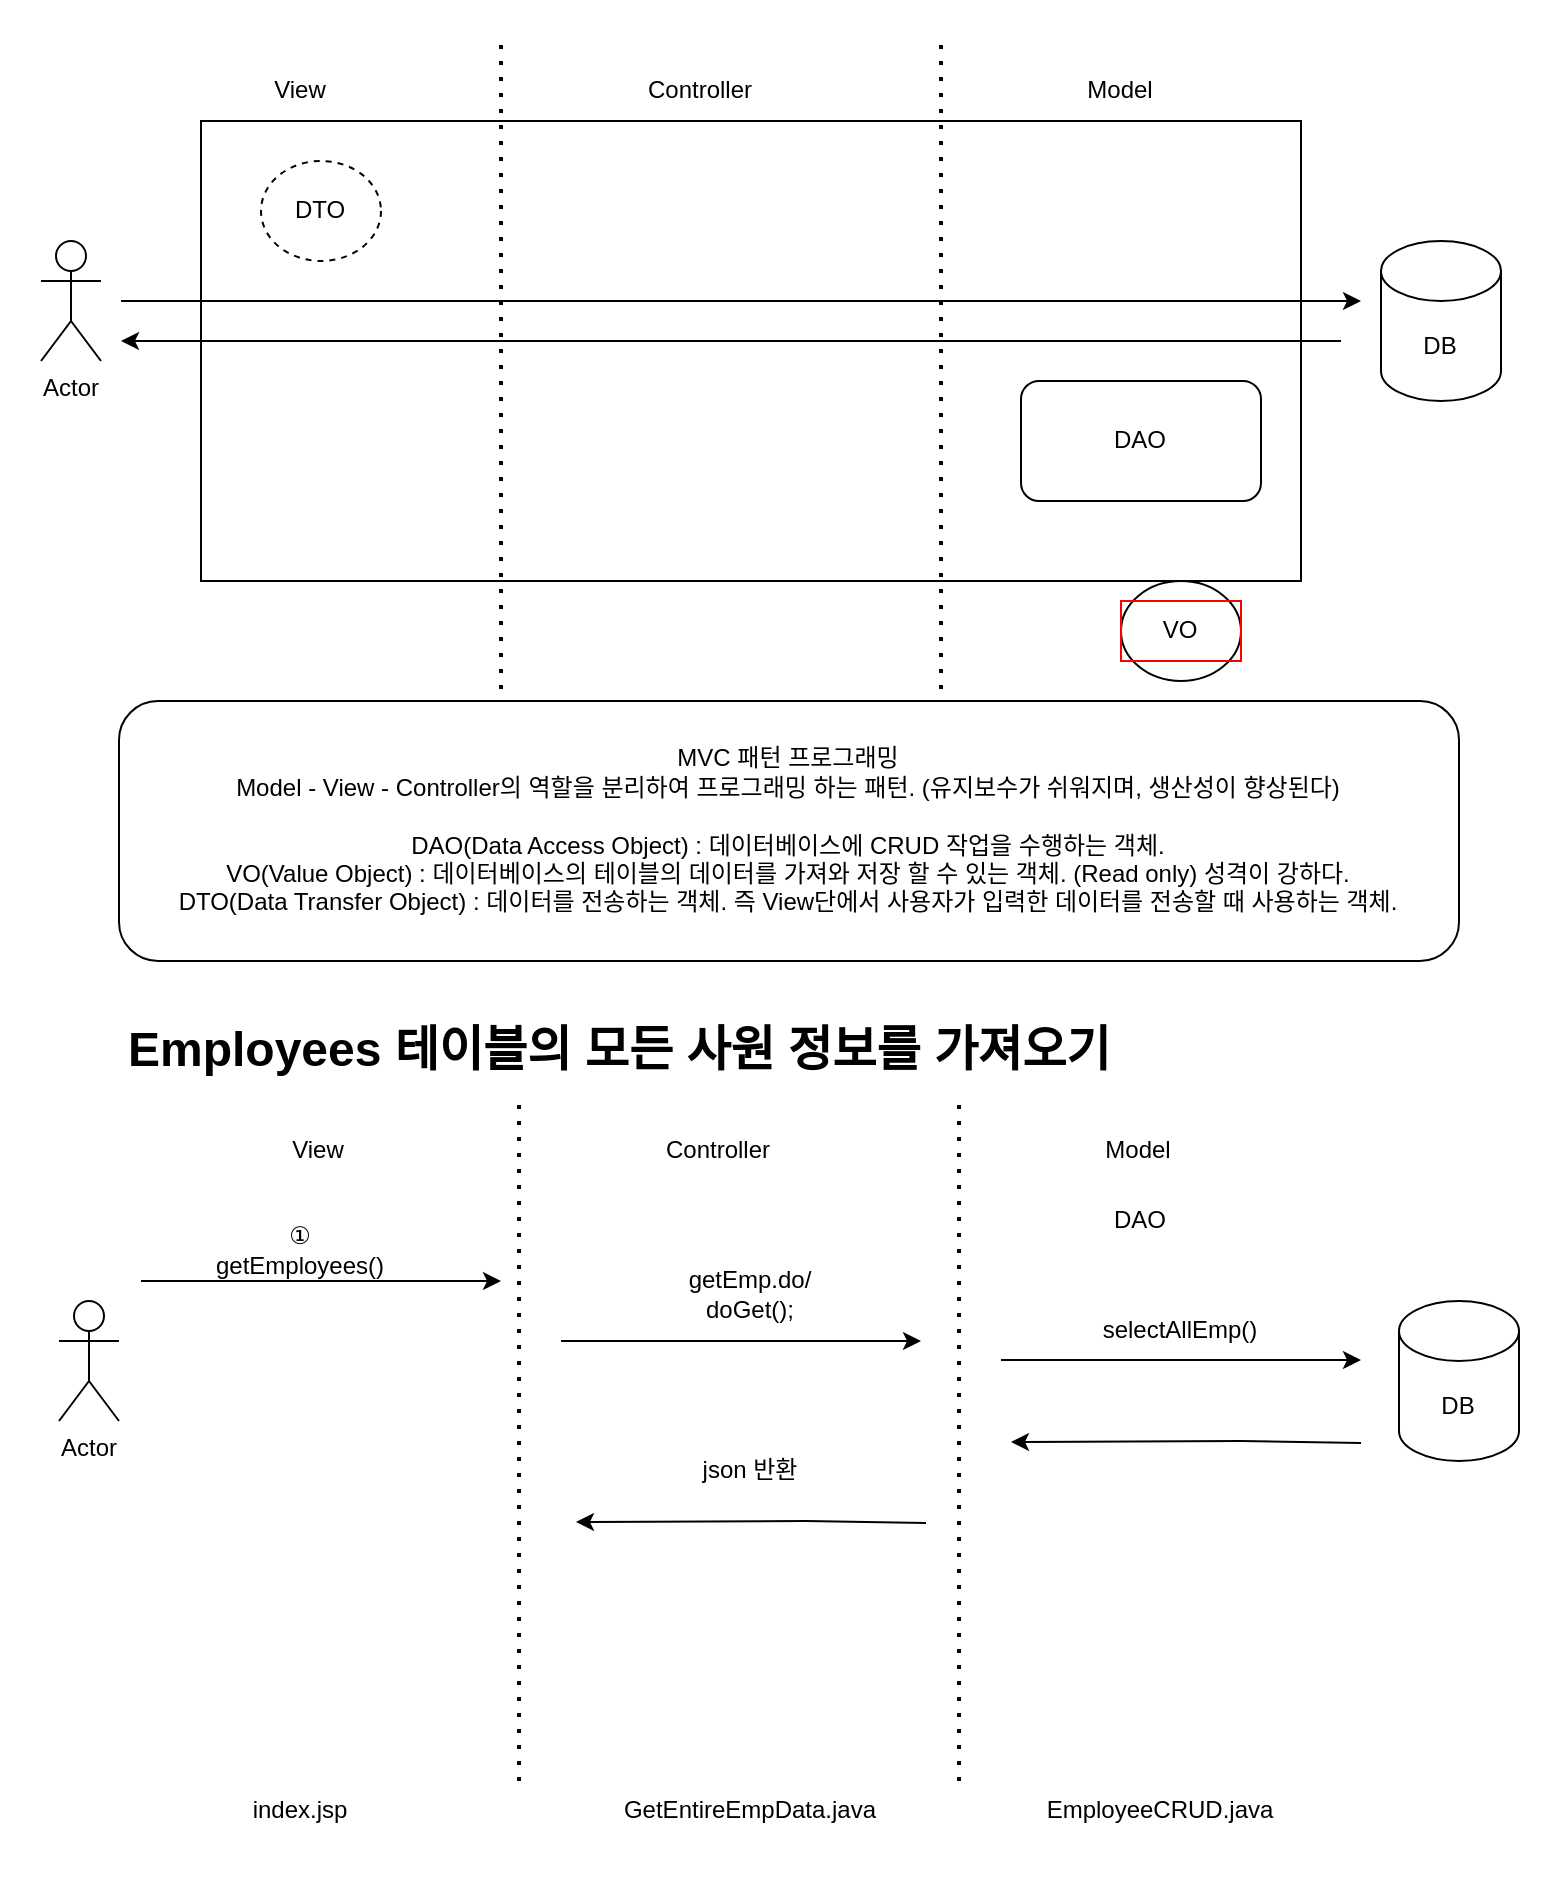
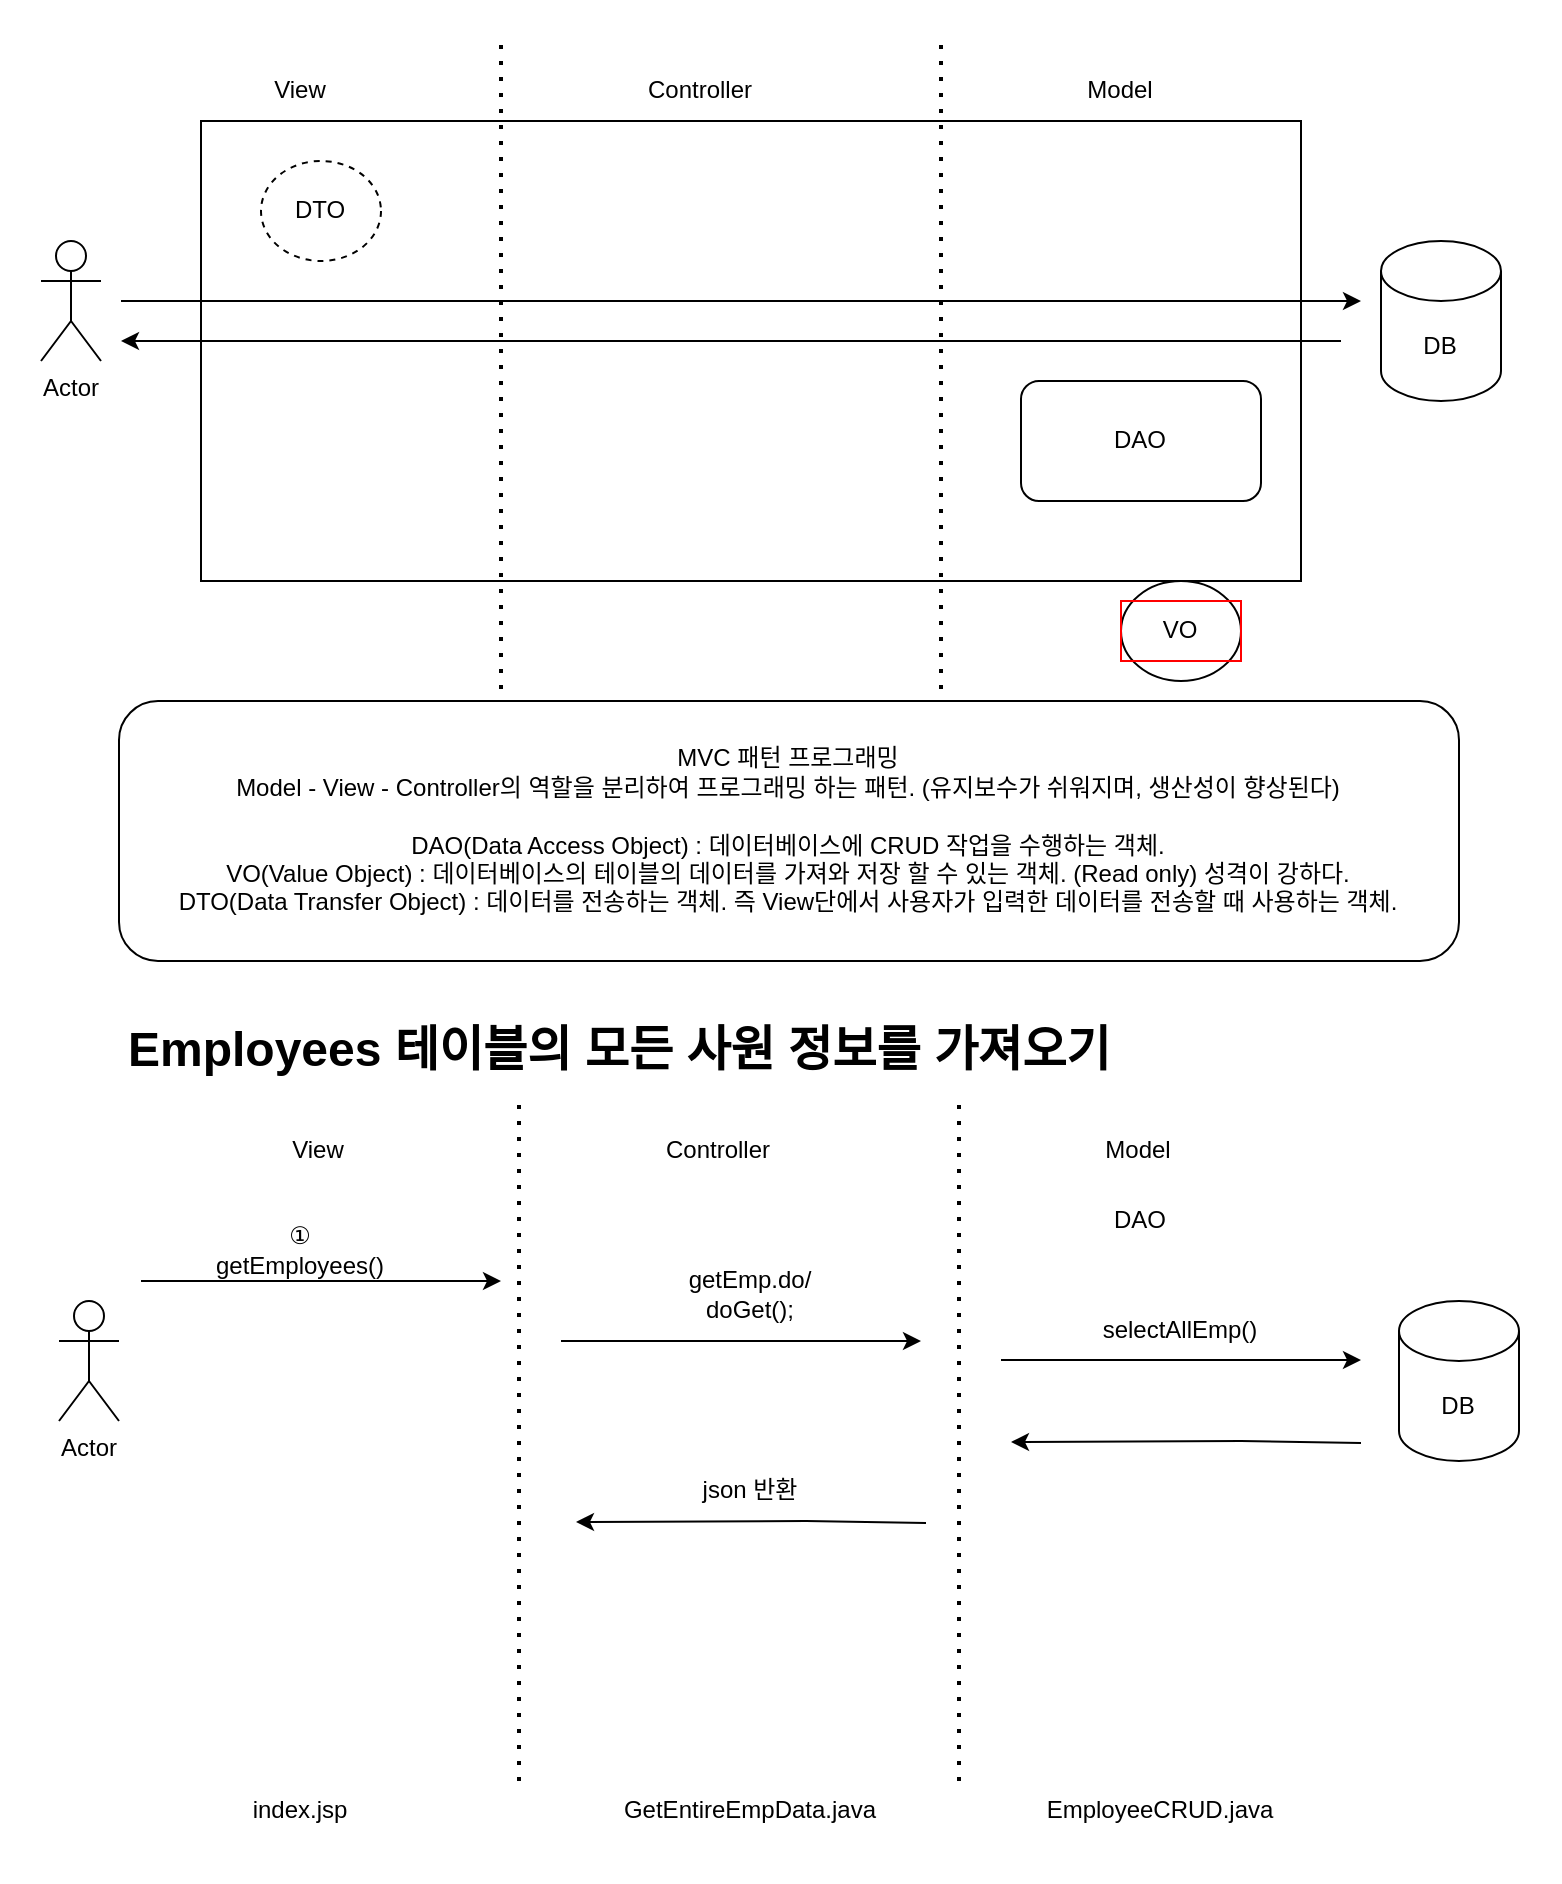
node "json 반환": moved (751, 1471) -> (751, 1491)
